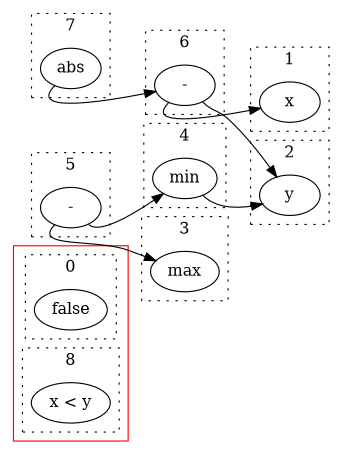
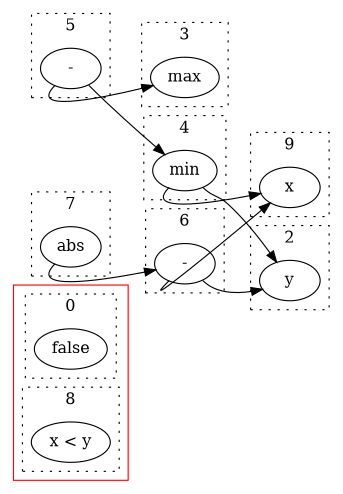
cluster "1": label "1" -> "9"
edge "min" -> "x": added
